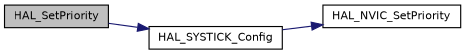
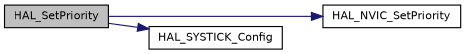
edge "HAL_SYSTICK_Config" -> "HAL_NVIC_SetPriority": now "HAL_SetPriority" -> "HAL_NVIC_SetPriority"
